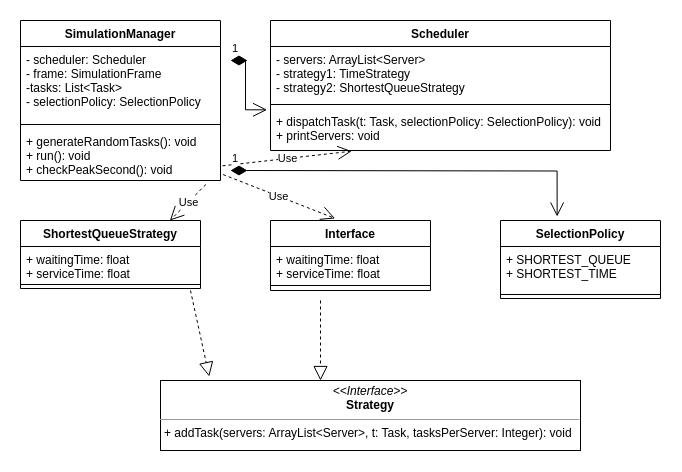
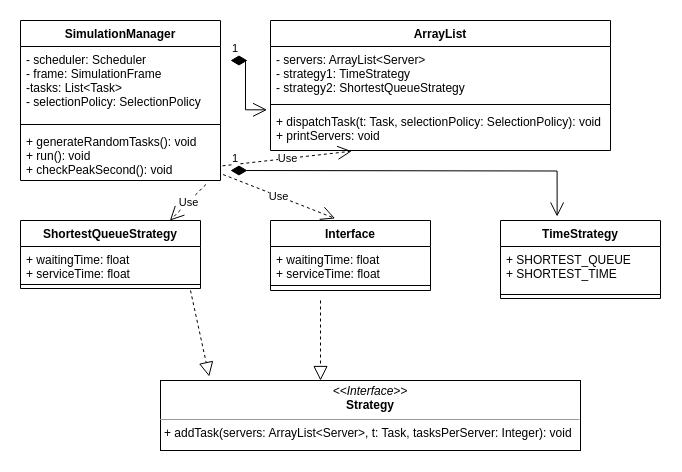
node "Scheduler": label "Scheduler" -> "ArrayList"
node "SelectionPolicy": label "SelectionPolicy" -> "TimeStrategy"
